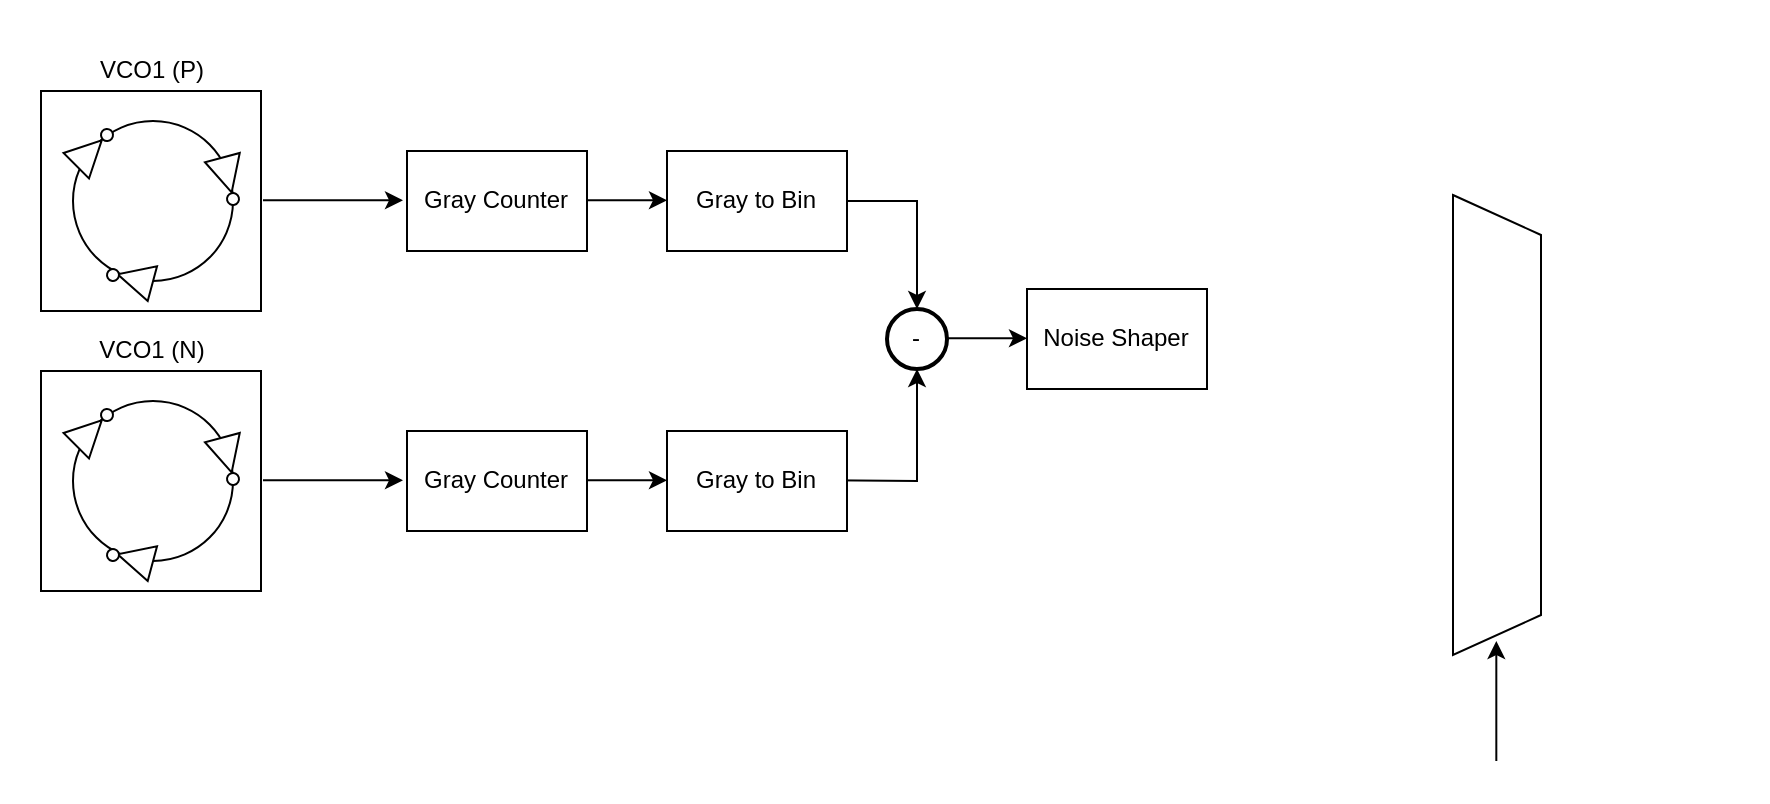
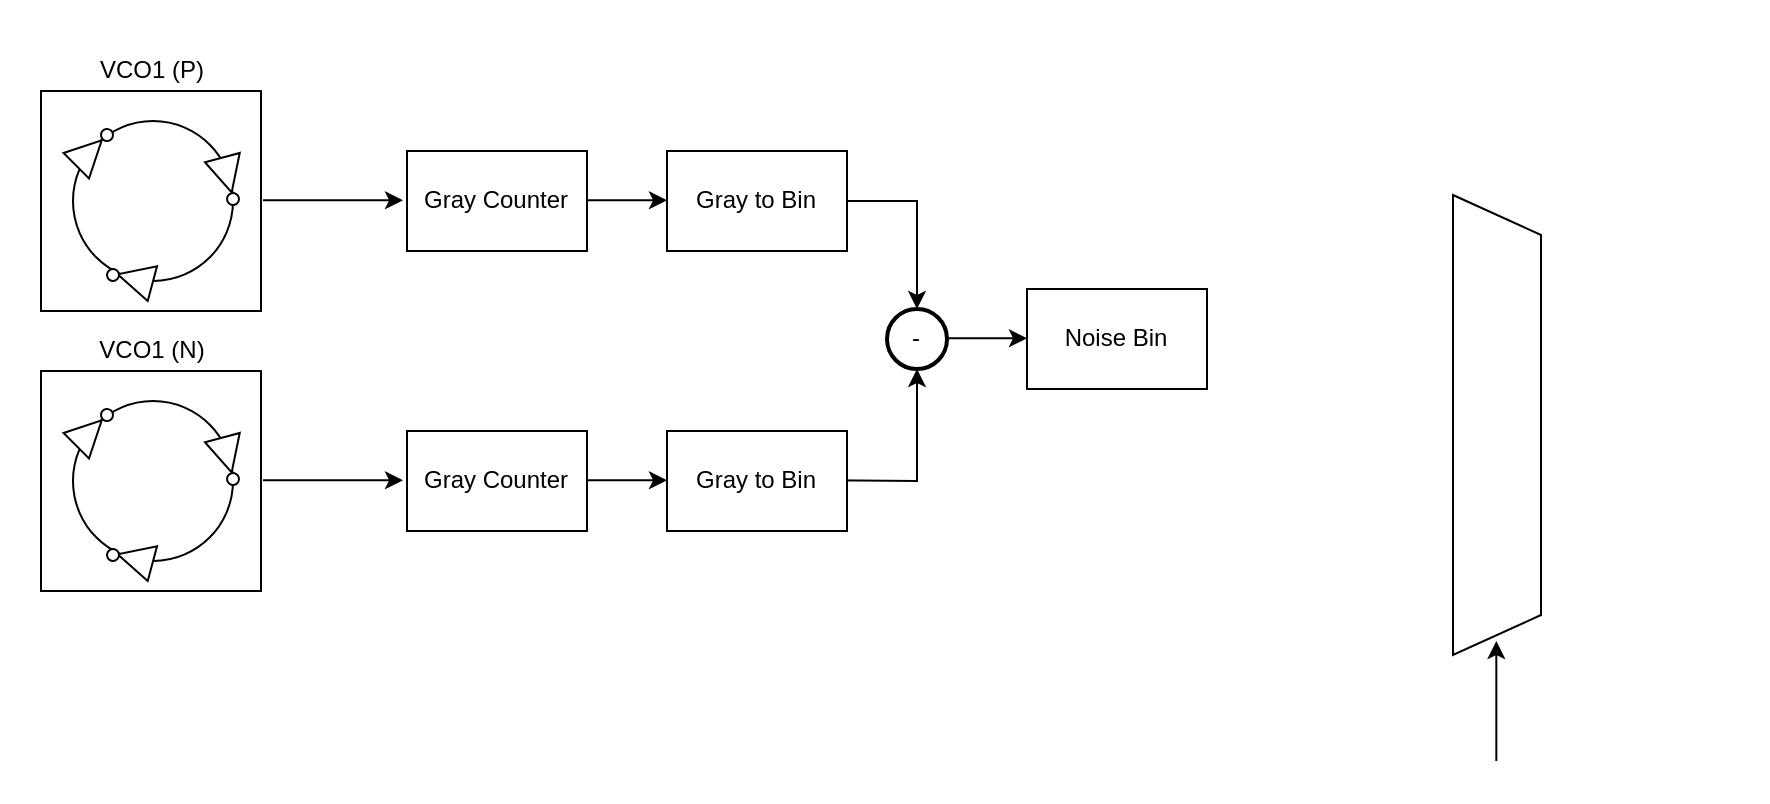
node "Noise Shaper": label "Noise Shaper" -> "Noise Bin"
